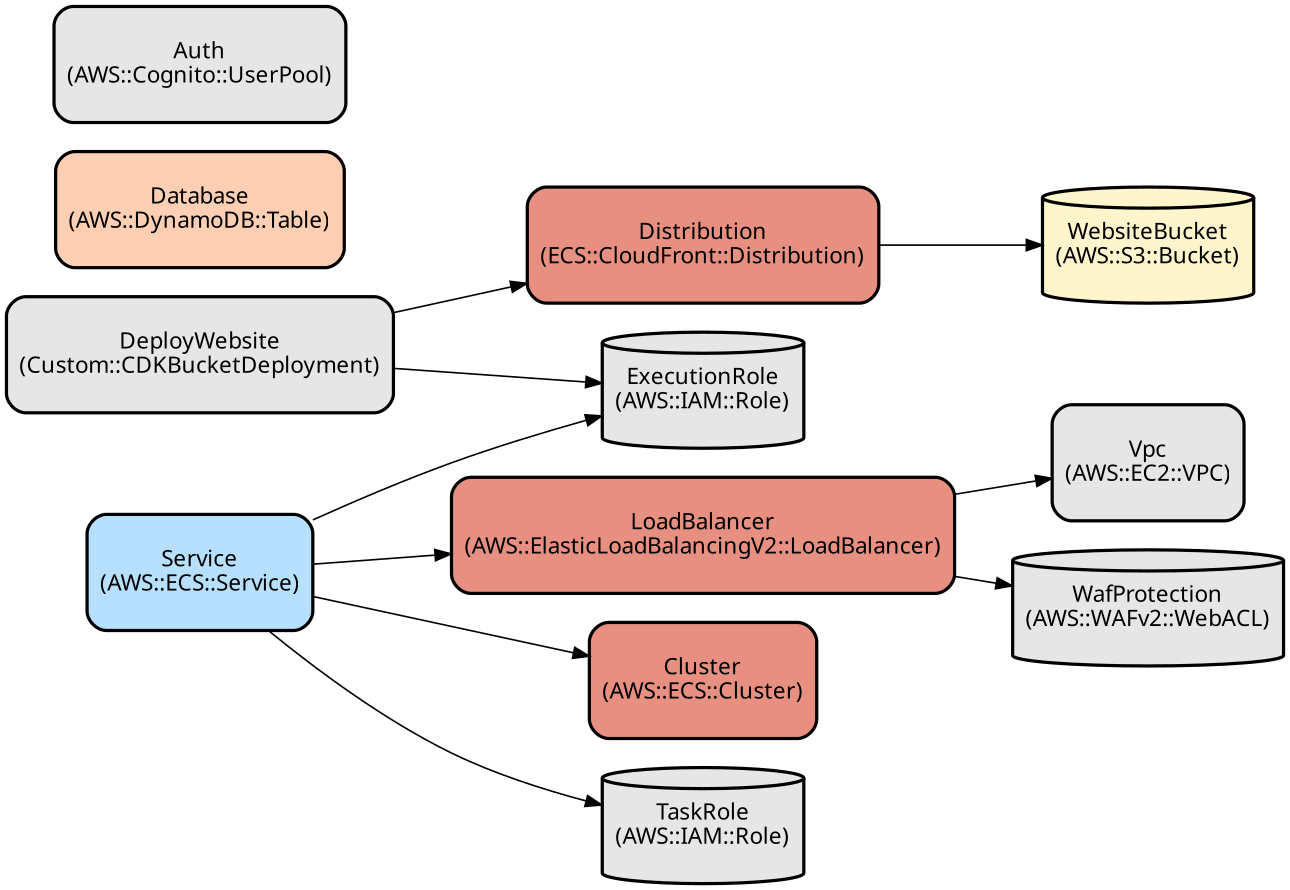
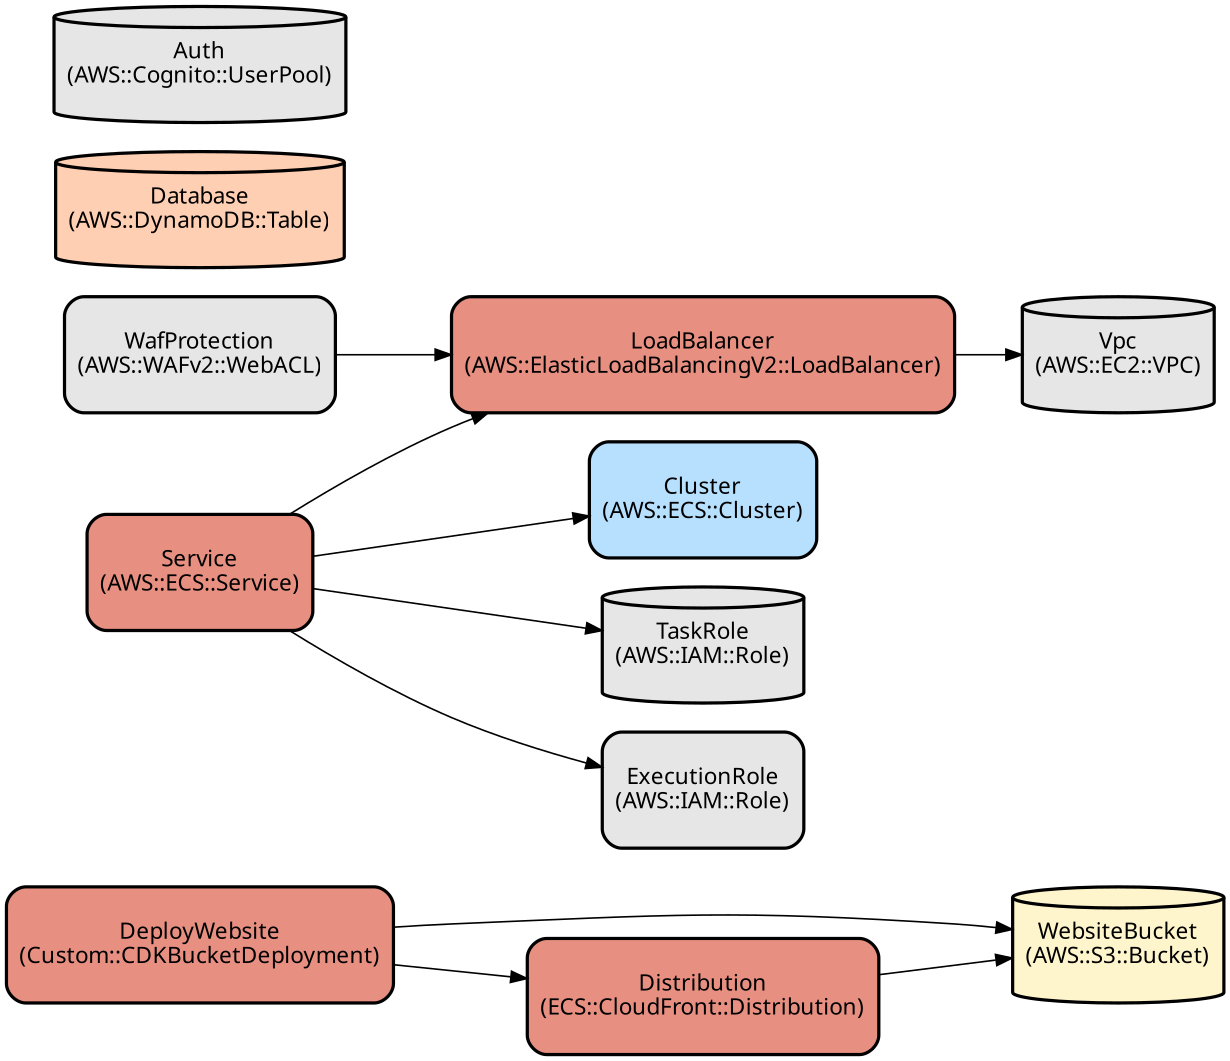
node "Auth (AWS::Cognito::UserPool)": shape box -> cylinder
node "Database (AWS::DynamoDB::Table)": shape box -> cylinder
node "DeployWebsite (Custom::CDKBucketDeployment)": fillcolor #e6e6e6 -> #e78f81
edge "DeployWebsite (Custom::CDKBucketDeployment)" -> "ExecutionRole (AWS::IAM::Role)": now "DeployWebsite (Custom::CDKBucketDeployment)" -> "WebsiteBucket (AWS::S3::Bucket)"
node "ExecutionRole (AWS::IAM::Role)": shape cylinder -> box
node "Vpc (AWS::EC2::VPC)": shape box -> cylinder
node "Service (AWS::ECS::Service)": fillcolor #b7e0ff -> #e78f81
edge "LoadBalancer (AWS::ElasticLoadBalancingV2::LoadBalancer)" -> "WafProtection (AWS::WAFv2::WebACL)": reversed
node "WafProtection (AWS::WAFv2::WebACL)": shape cylinder -> box
node "Cluster (AWS::ECS::Cluster)": fillcolor #e78f81 -> #b7e0ff
